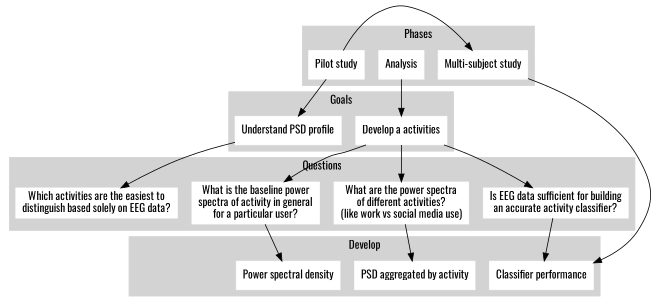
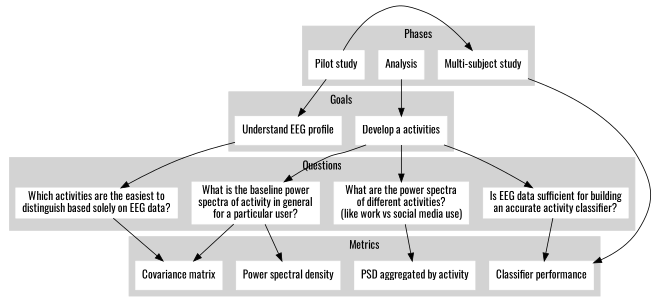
node "Understand PSD profile": label "Understand PSD profile" -> "Understand EEG profile"
cluster "Develop": label "Develop" -> "Metrics"
node "Covariance matrix": added
